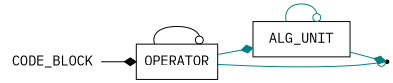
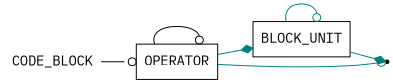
node "ALG_UNIT": label "ALG_UNIT" -> "BLOCK_UNIT"
edge "CODE_BLOCK" -> "OPERATOR": arrowhead diamond -> odot
